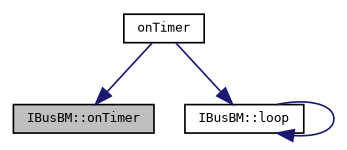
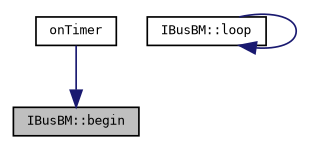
edge "onTimer" -> "IBusBM::loop": removed
node "IBusBM::onTimer": label "IBusBM::onTimer" -> "IBusBM::begin"
